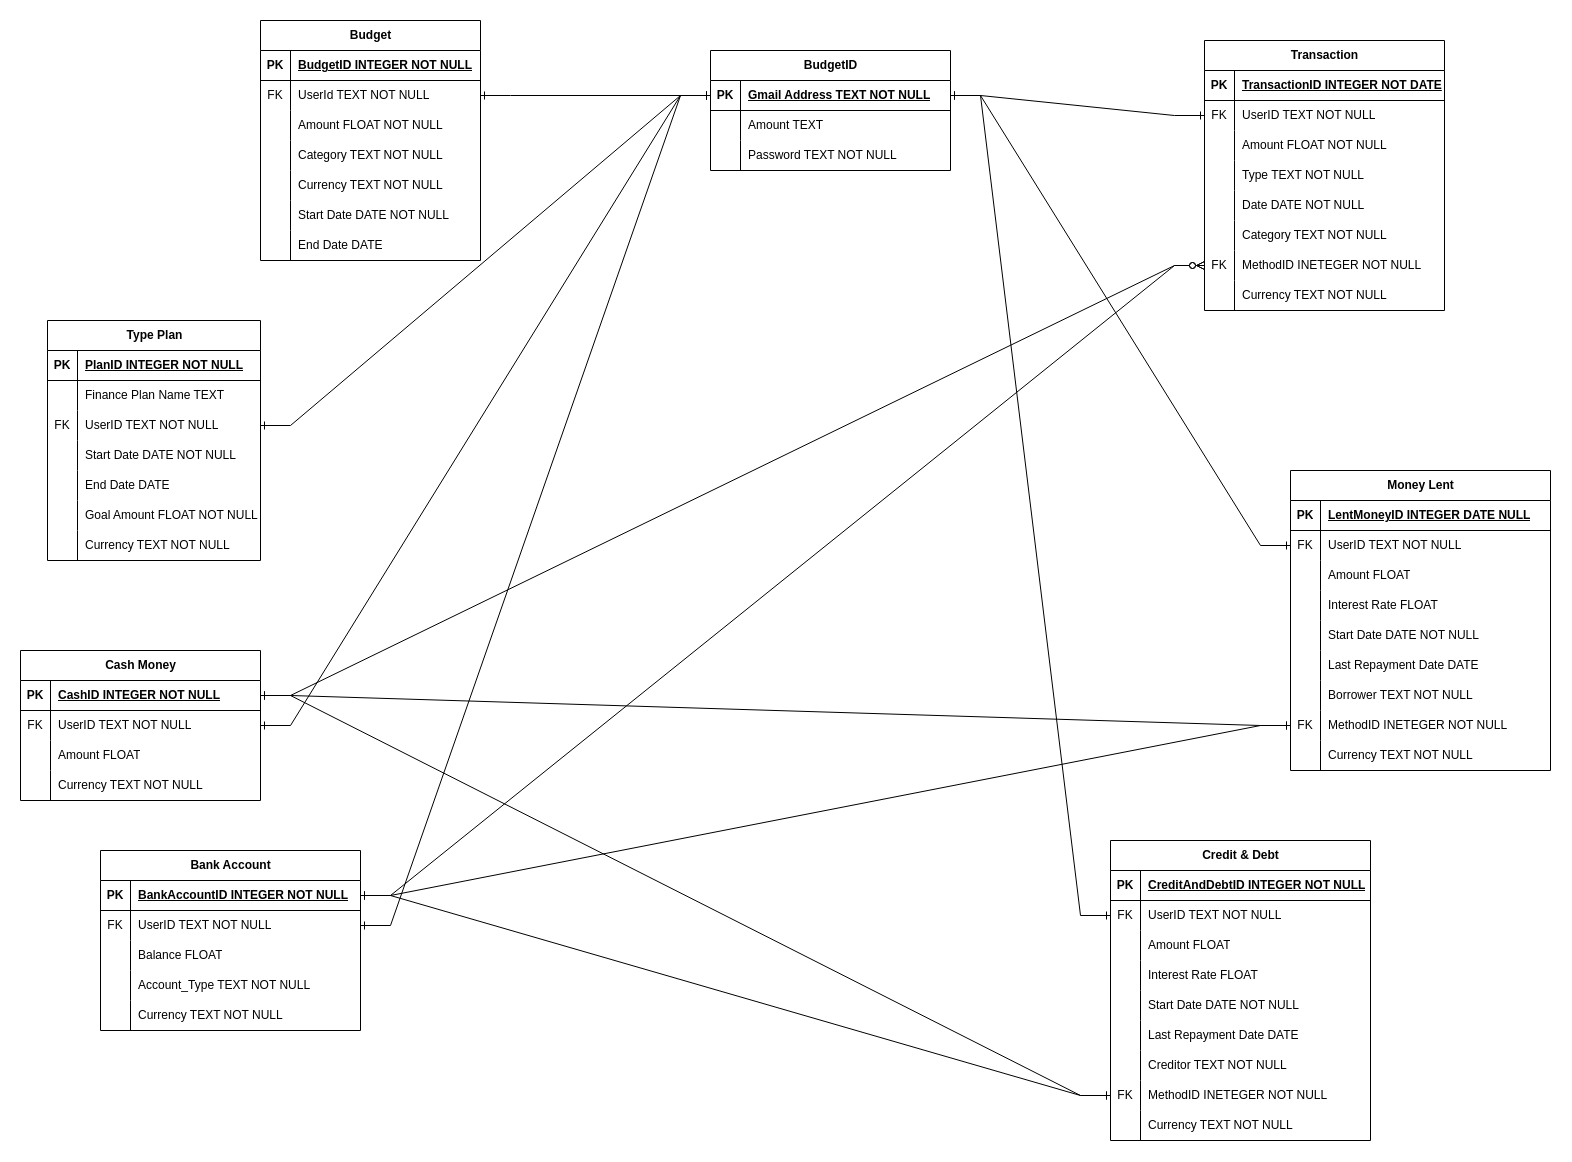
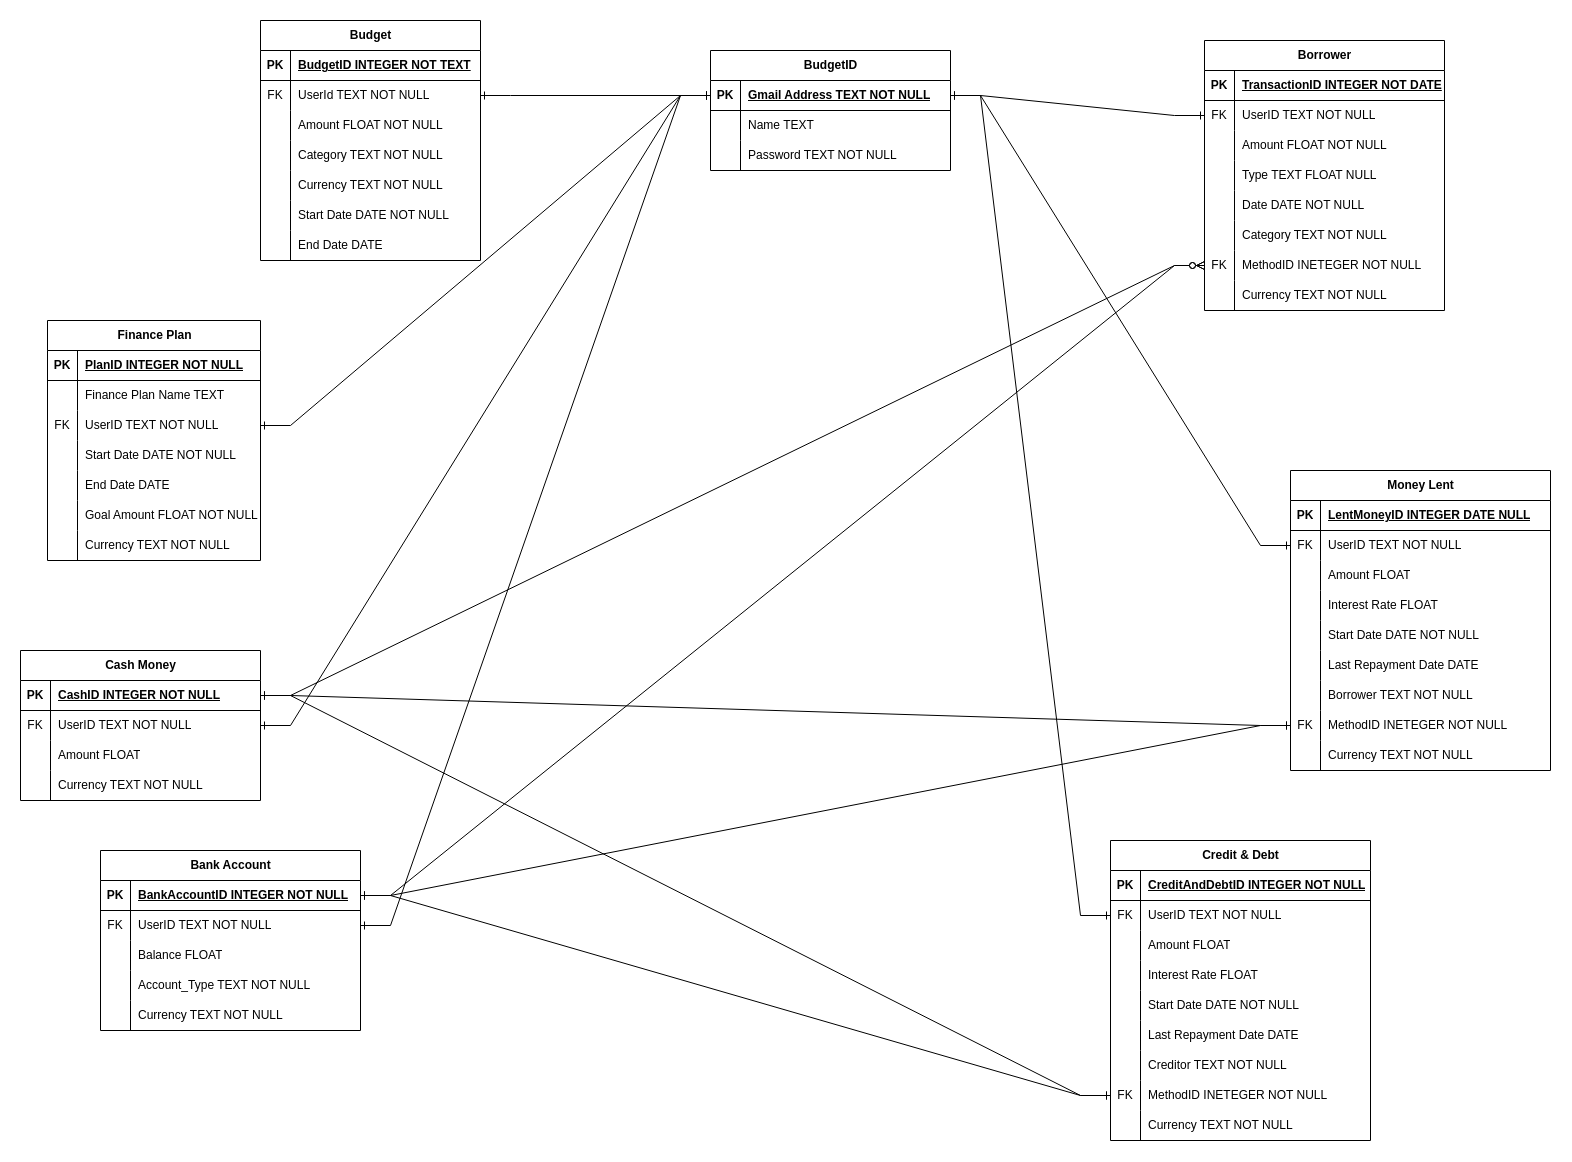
node "Transaction": label "Transaction" -> "Borrower"
node "BudgetID INTEGER NOT NULL": label "BudgetID INTEGER NOT NULL" -> "BudgetID INTEGER NOT TEXT"
node "Amount TEXT": label "Amount TEXT" -> "Name TEXT"
node "Type TEXT NOT NULL": label "Type TEXT NOT NULL" -> "Type TEXT FLOAT NULL"
node "Type Plan": label "Type Plan" -> "Finance Plan"
